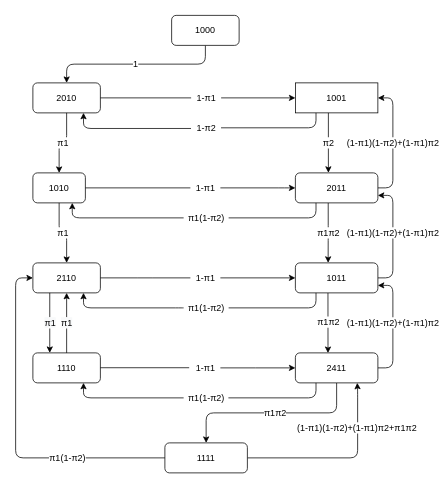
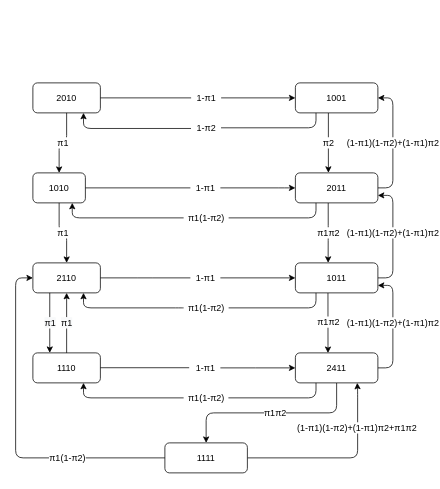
node "1000": removed
edge "1000" -> "2010": removed, label "1"
node "1001": shape rectangle -> rounded rectangle
